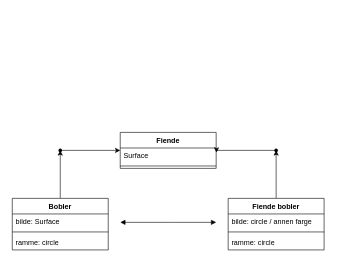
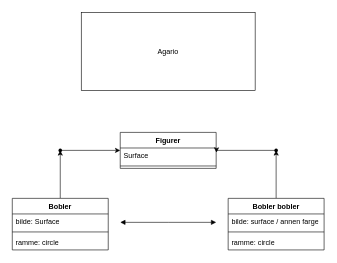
node "Agario": added
node "Fiende": label "Fiende" -> "Figurer"
node "Fiende bobler": label "Fiende bobler" -> "Bobler bobler"
node "bilde: circle / annen farge": label "bilde: circle / annen farge" -> "bilde: surface / annen farge"
